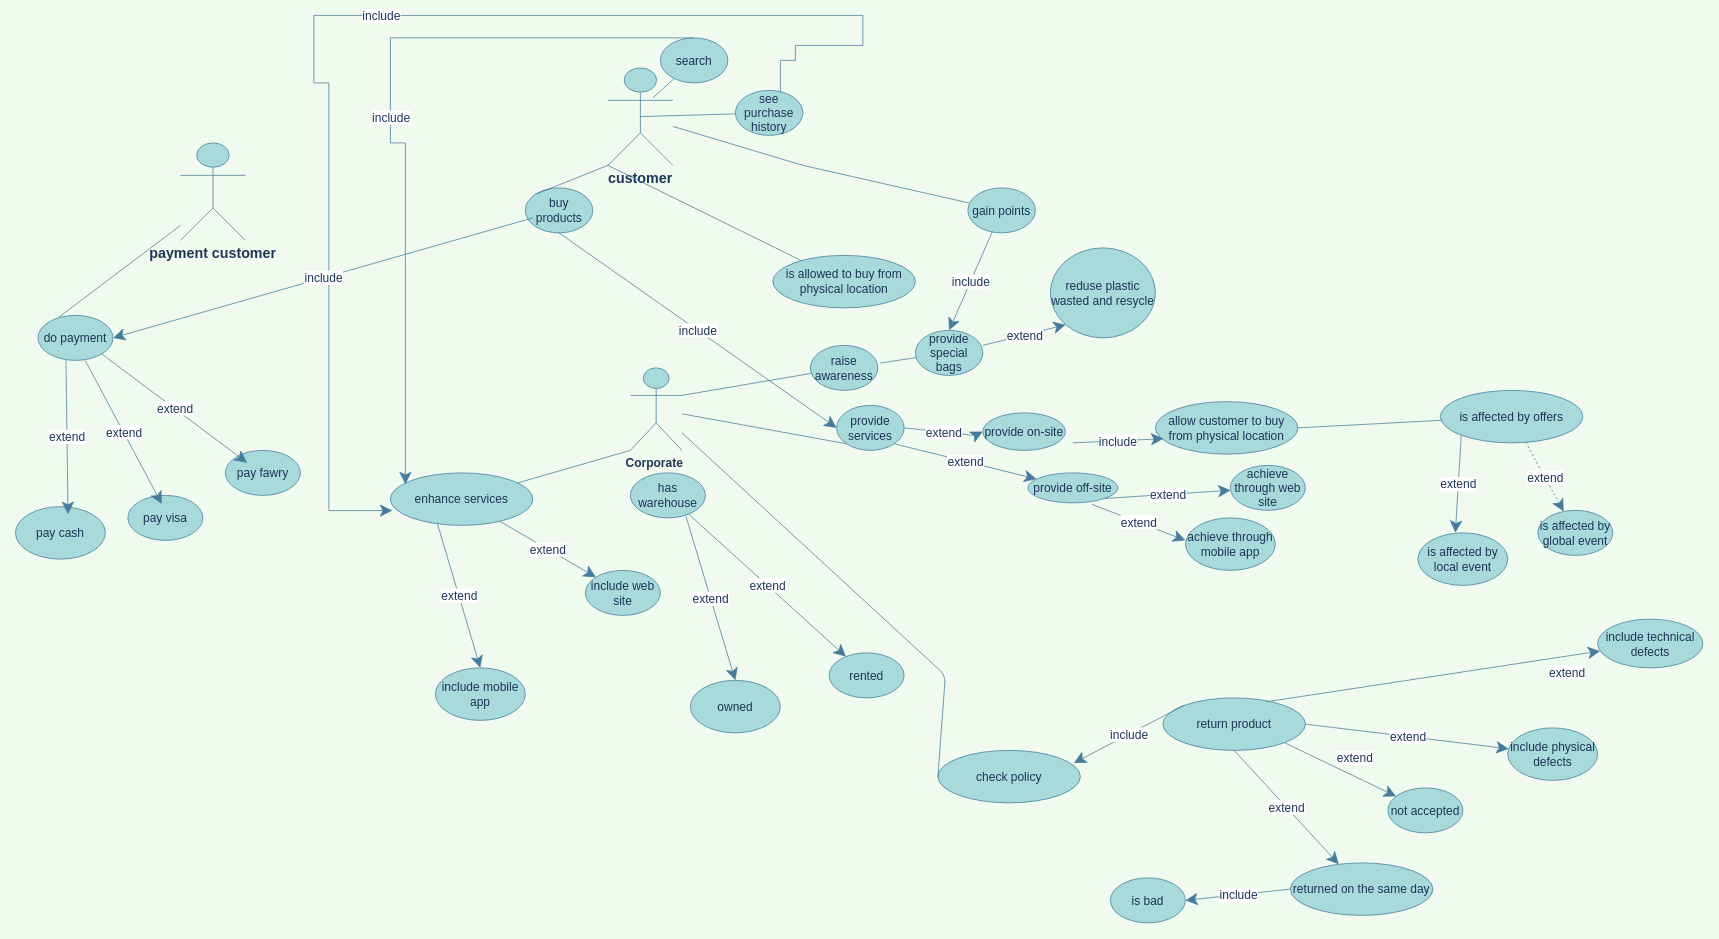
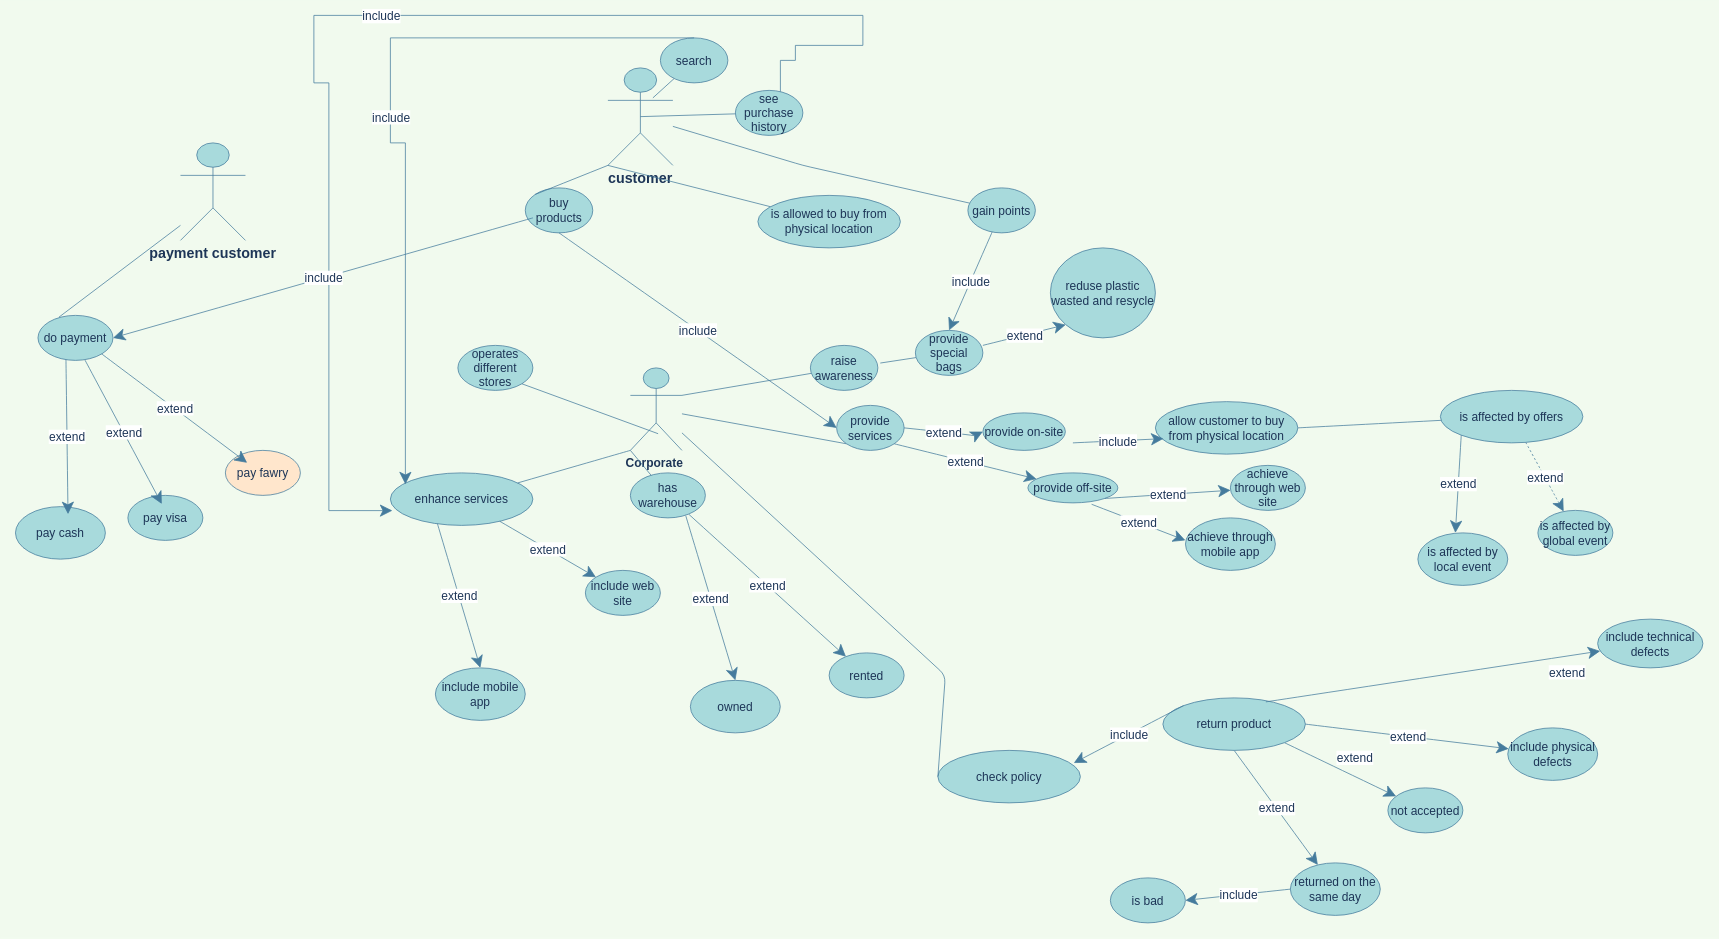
node "is allowed to buy from physical location": moved (844, 282) -> (829, 222)
node "operates different stores": added
edge "operates different stores" -- "Corporate": added
edge "Corporate" -- "has warehouse": added
node "pay fawry": fillcolor #a8dadc -> #ffe6cc
node "returned on the same day": size 143x53 -> 90x53
